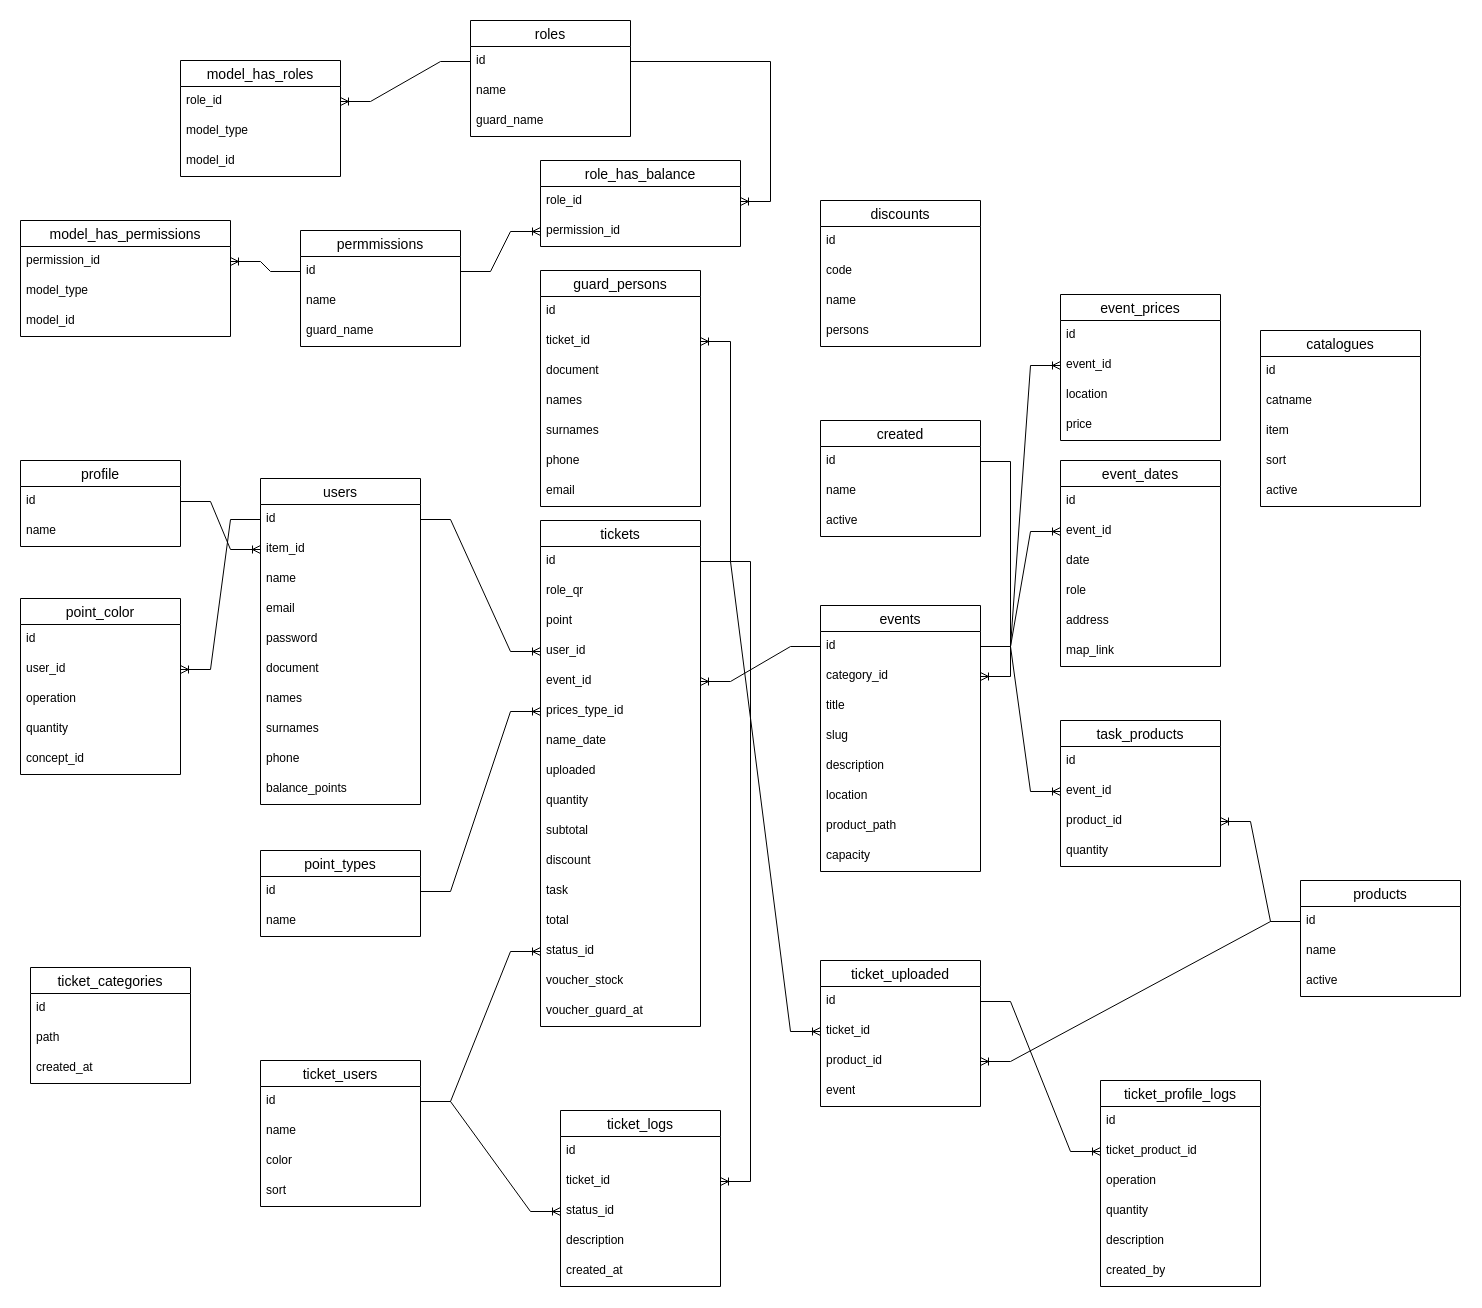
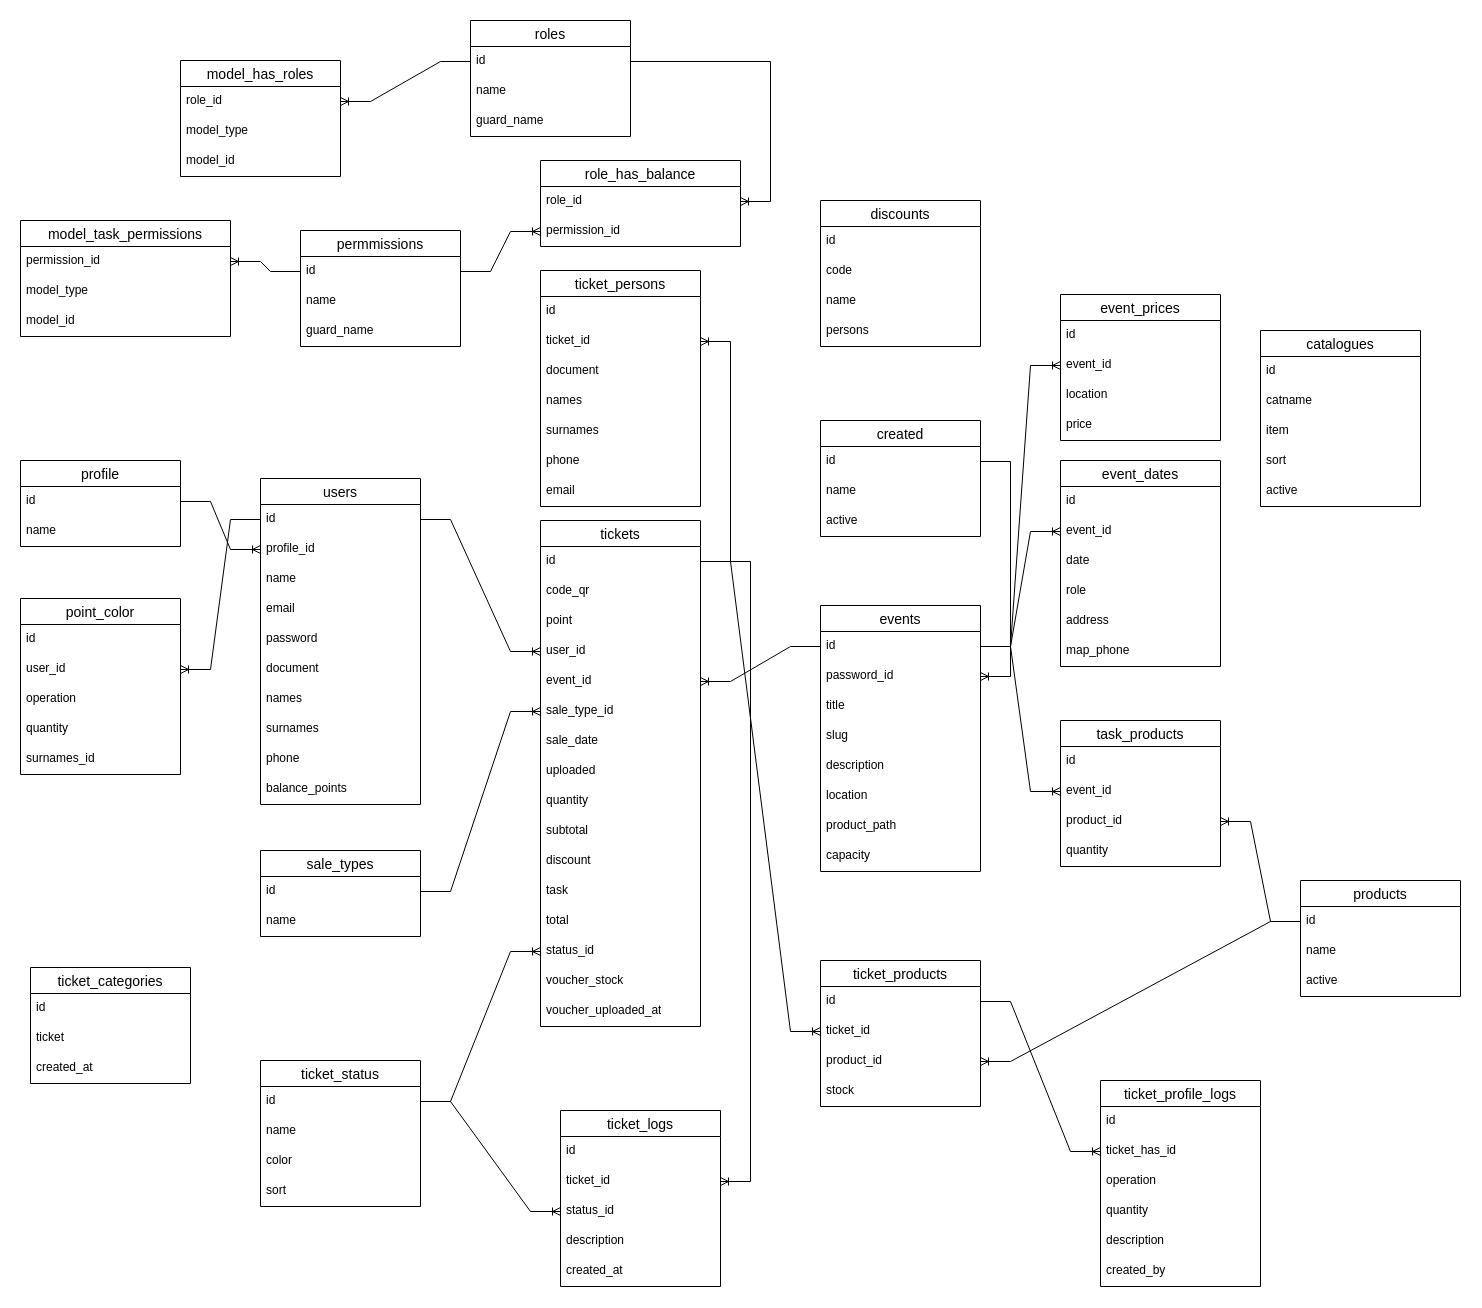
node "model_has_permissions": label "model_has_permissions" -> "model_task_permissions"
node "guard_persons": label "guard_persons" -> "ticket_persons"
node "item_id": label "item_id" -> "profile_id"
node "role_qr": label "role_qr" -> "code_qr"
node "map_link": label "map_link" -> "map_phone"
node "category_id": label "category_id" -> "password_id"
node "prices_type_id": label "prices_type_id" -> "sale_type_id"
node "name_date": label "name_date" -> "sale_date"
node "concept_id": label "concept_id" -> "surnames_id"
node "point_types": label "point_types" -> "sale_types"
node "ticket_uploaded": label "ticket_uploaded" -> "ticket_products"
node "voucher_guard_at": label "voucher_guard_at" -> "voucher_uploaded_at"
node "path": label "path" -> "ticket"
node "ticket_users": label "ticket_users" -> "ticket_status"
node "event": label "event" -> "stock"
node "ticket_product_id": label "ticket_product_id" -> "ticket_has_id"
